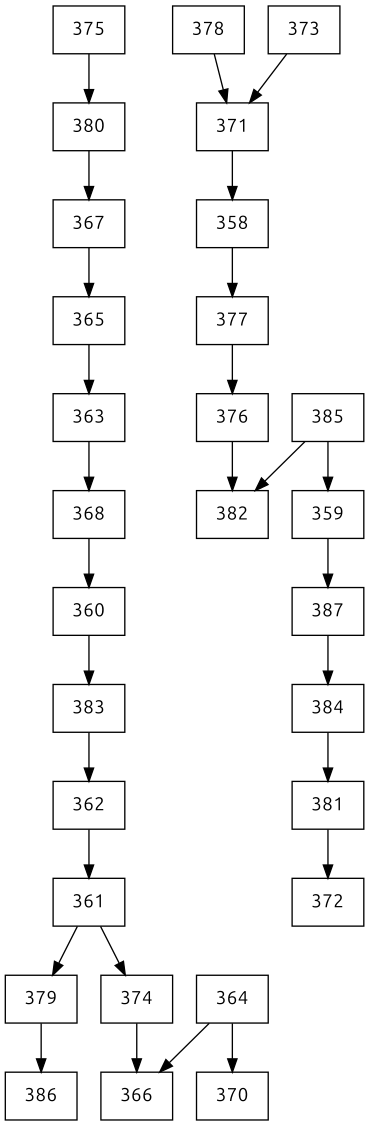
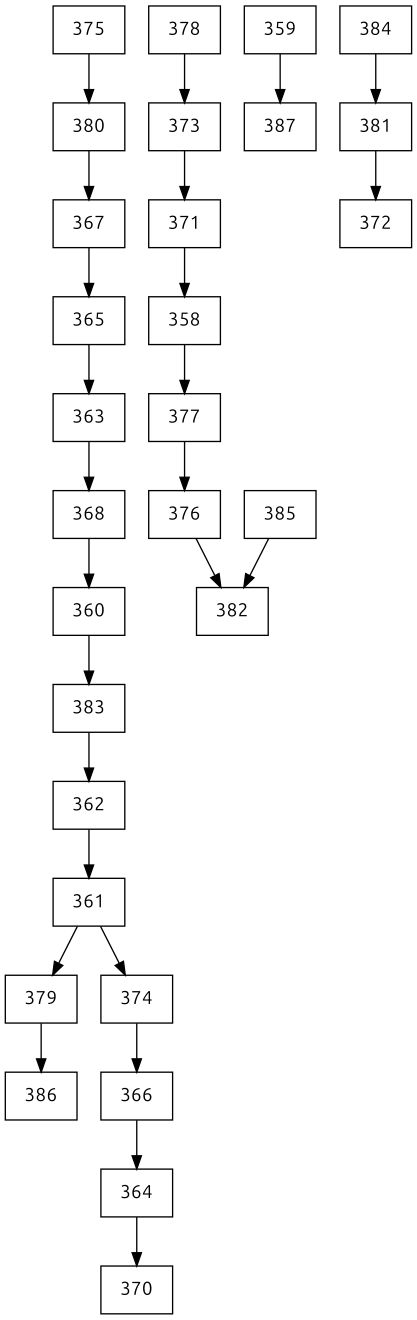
edge "378" -> "371": now "378" -> "373"
edge "385" -> "359": removed
edge "387" -> "384": removed
edge "364" -> "366": reversed
